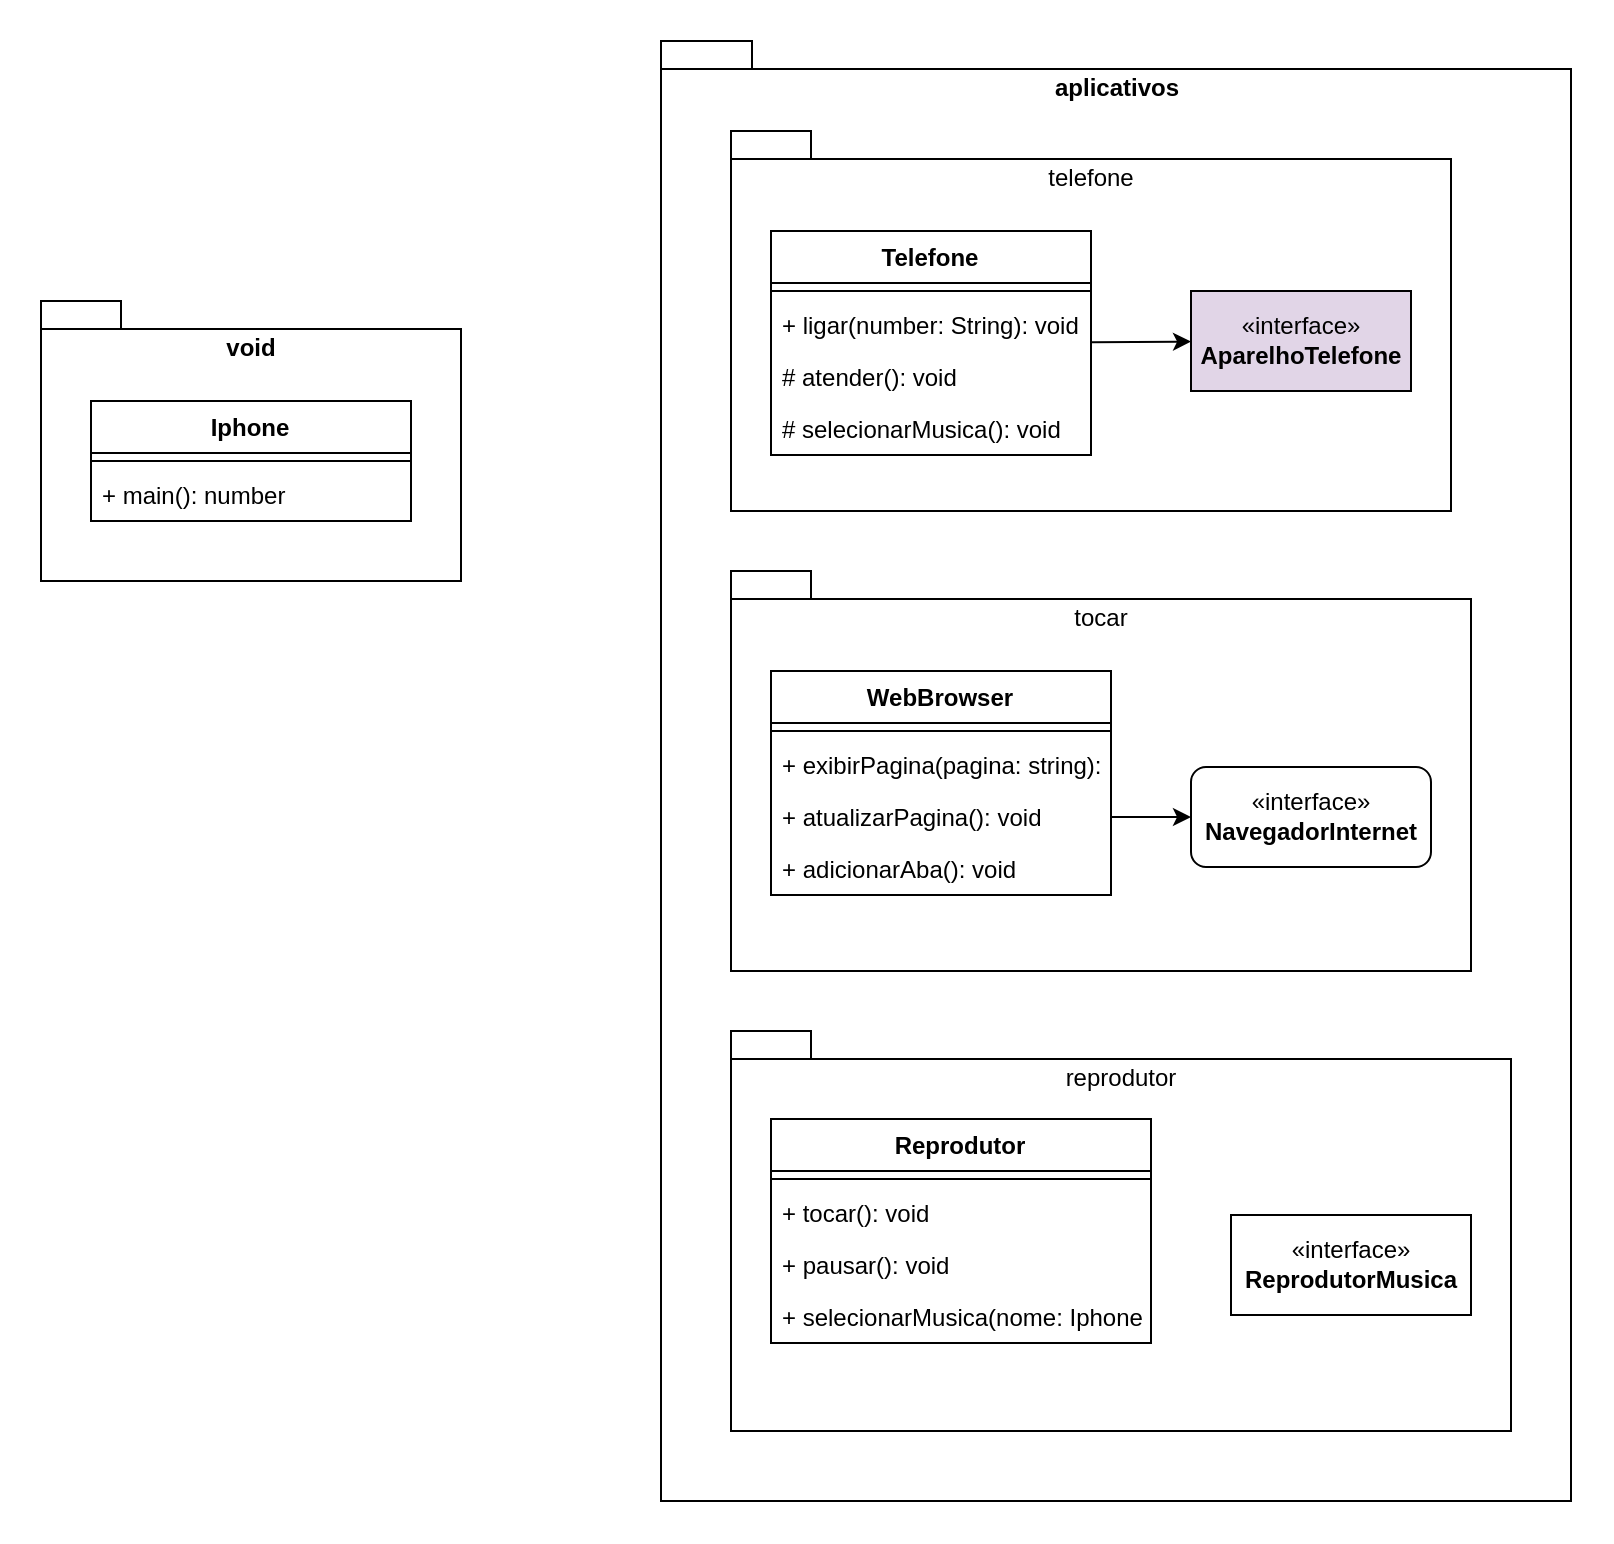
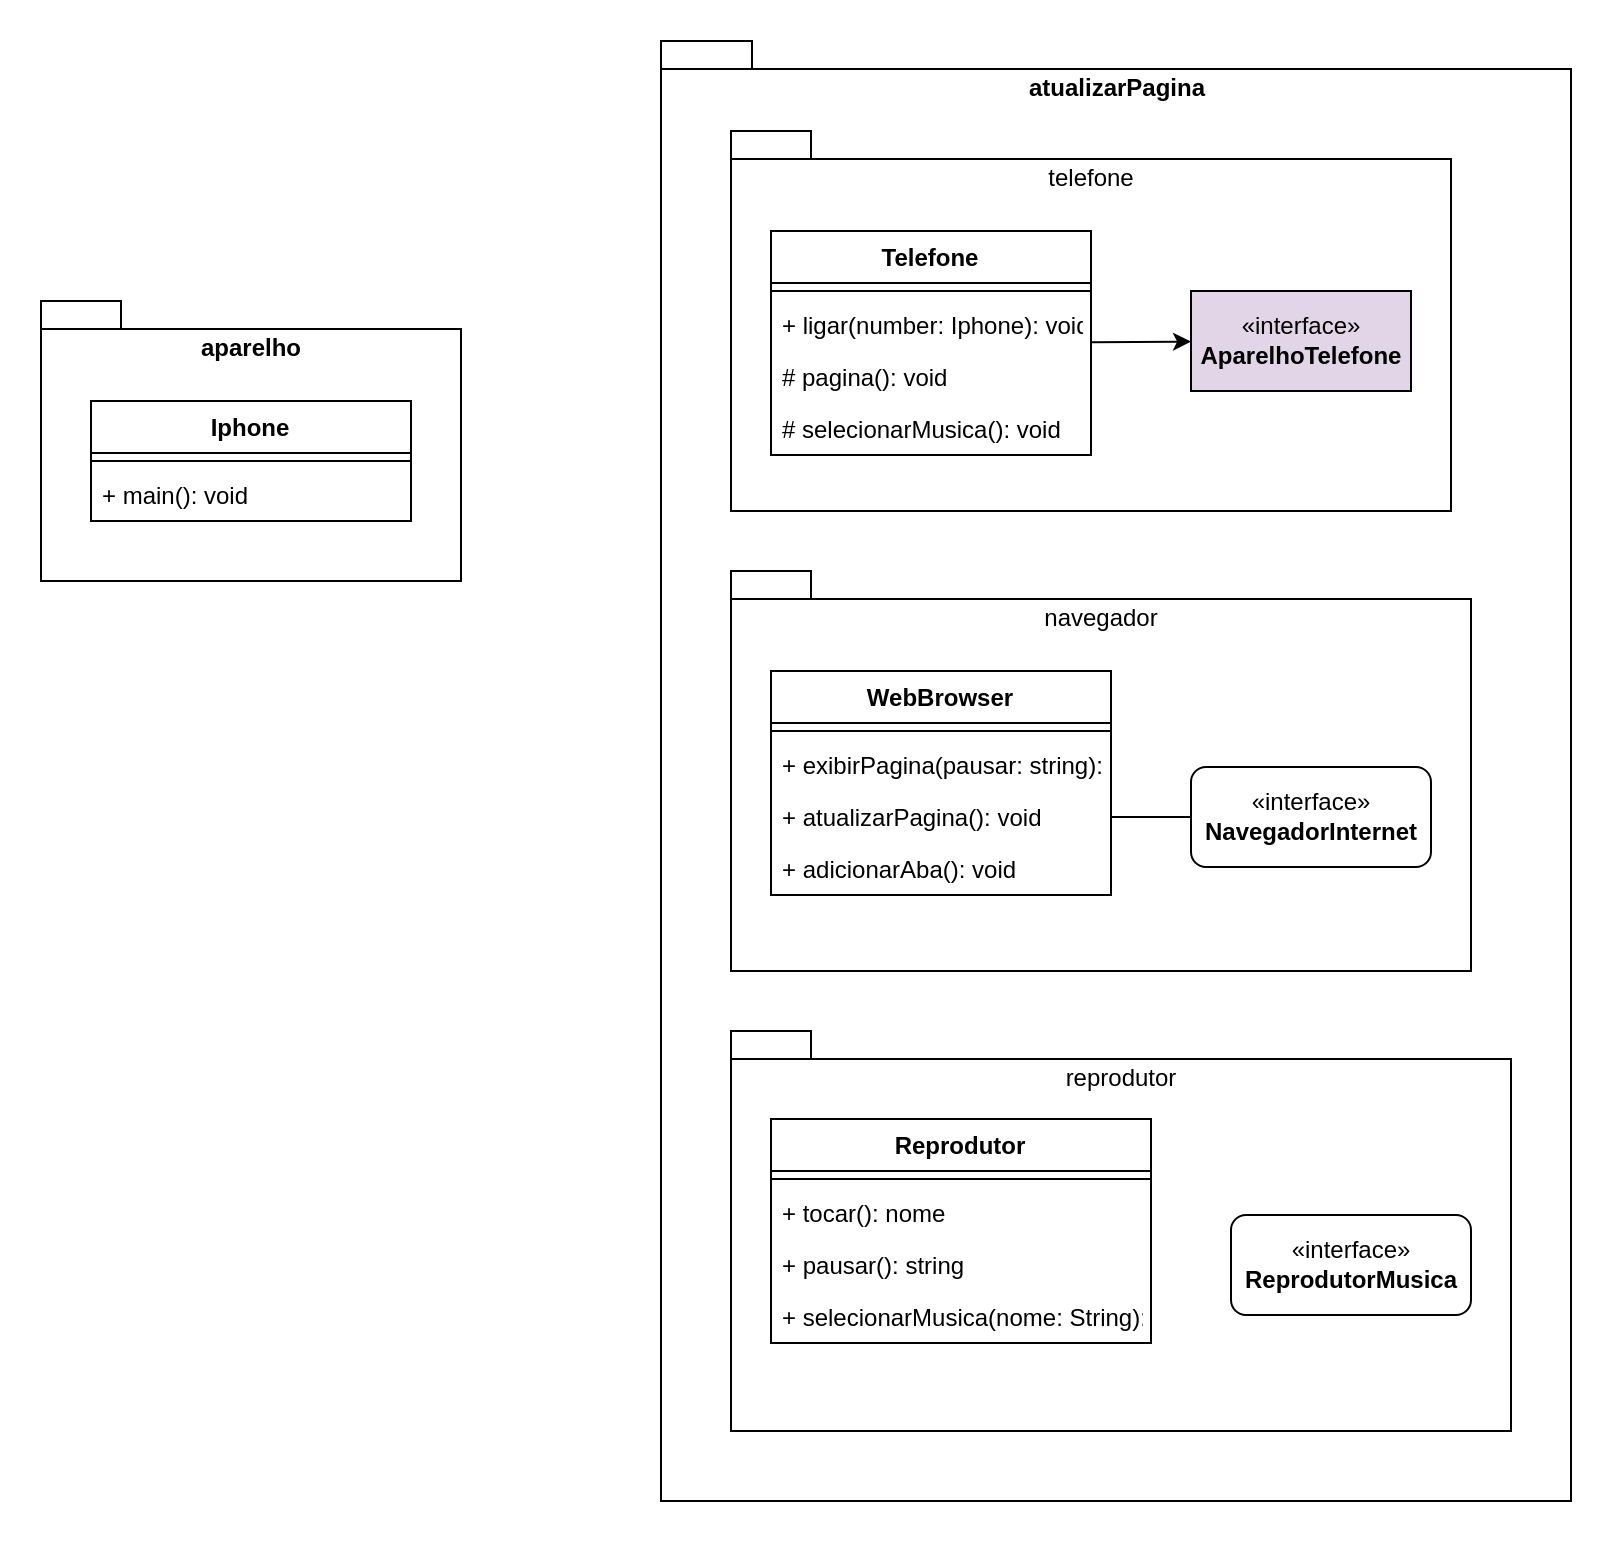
node "aplicativos": label "aplicativos" -> "atualizarPagina"
node "+ ligar(number: String): void": label "+ ligar(number: String): void" -> "+ ligar(number: Iphone): void"
node "void": label "void" -> "aparelho"
node "# atender(): void": label "# atender(): void" -> "# pagina(): void"
node "+ main(): number": label "+ main(): number" -> "+ main(): void"
node "tocar": label "tocar" -> "navegador"
node "+ exibirPagina(pagina: string): void": label "+ exibirPagina(pagina: string): void" -> "+ exibirPagina(pausar: string): void"
edge "+ atualizarPagina(): void" -> "«interface» NavegadorInternet": arrowhead classic -> none
node "+ tocar(): void": label "+ tocar(): void" -> "+ tocar(): nome"
node "«interface» ReprodutorMusica": shape rectangle -> rounded rectangle
node "+ pausar(): void": label "+ pausar(): void" -> "+ pausar(): string"
node "+ selecionarMusica(nome: Iphone): void": label "+ selecionarMusica(nome: Iphone): void" -> "+ selecionarMusica(nome: String): void"
